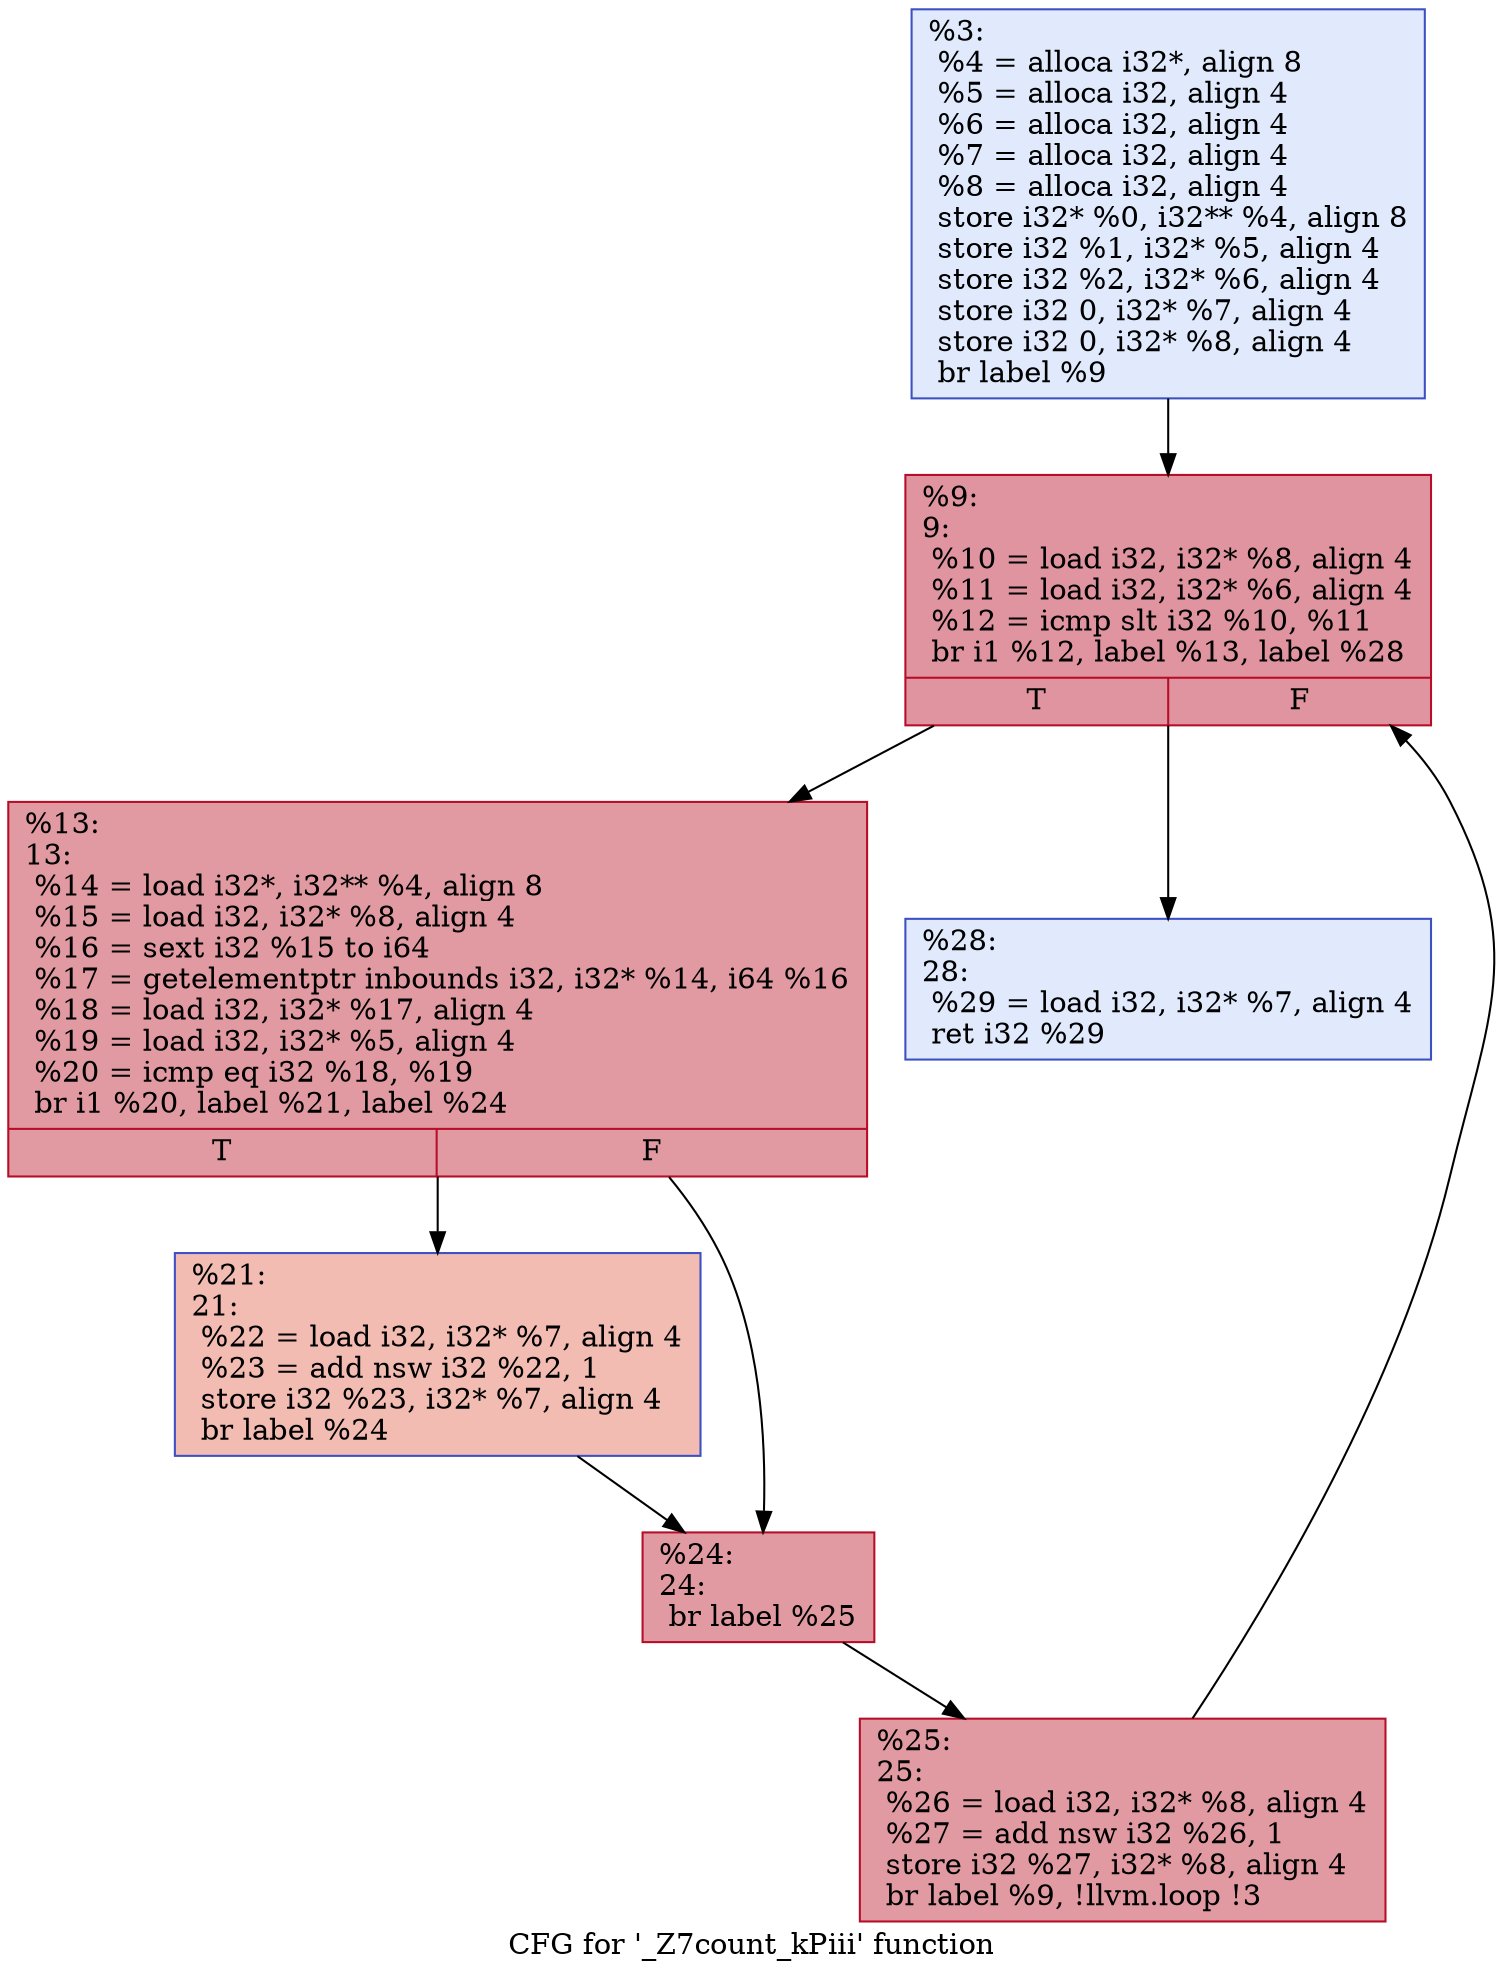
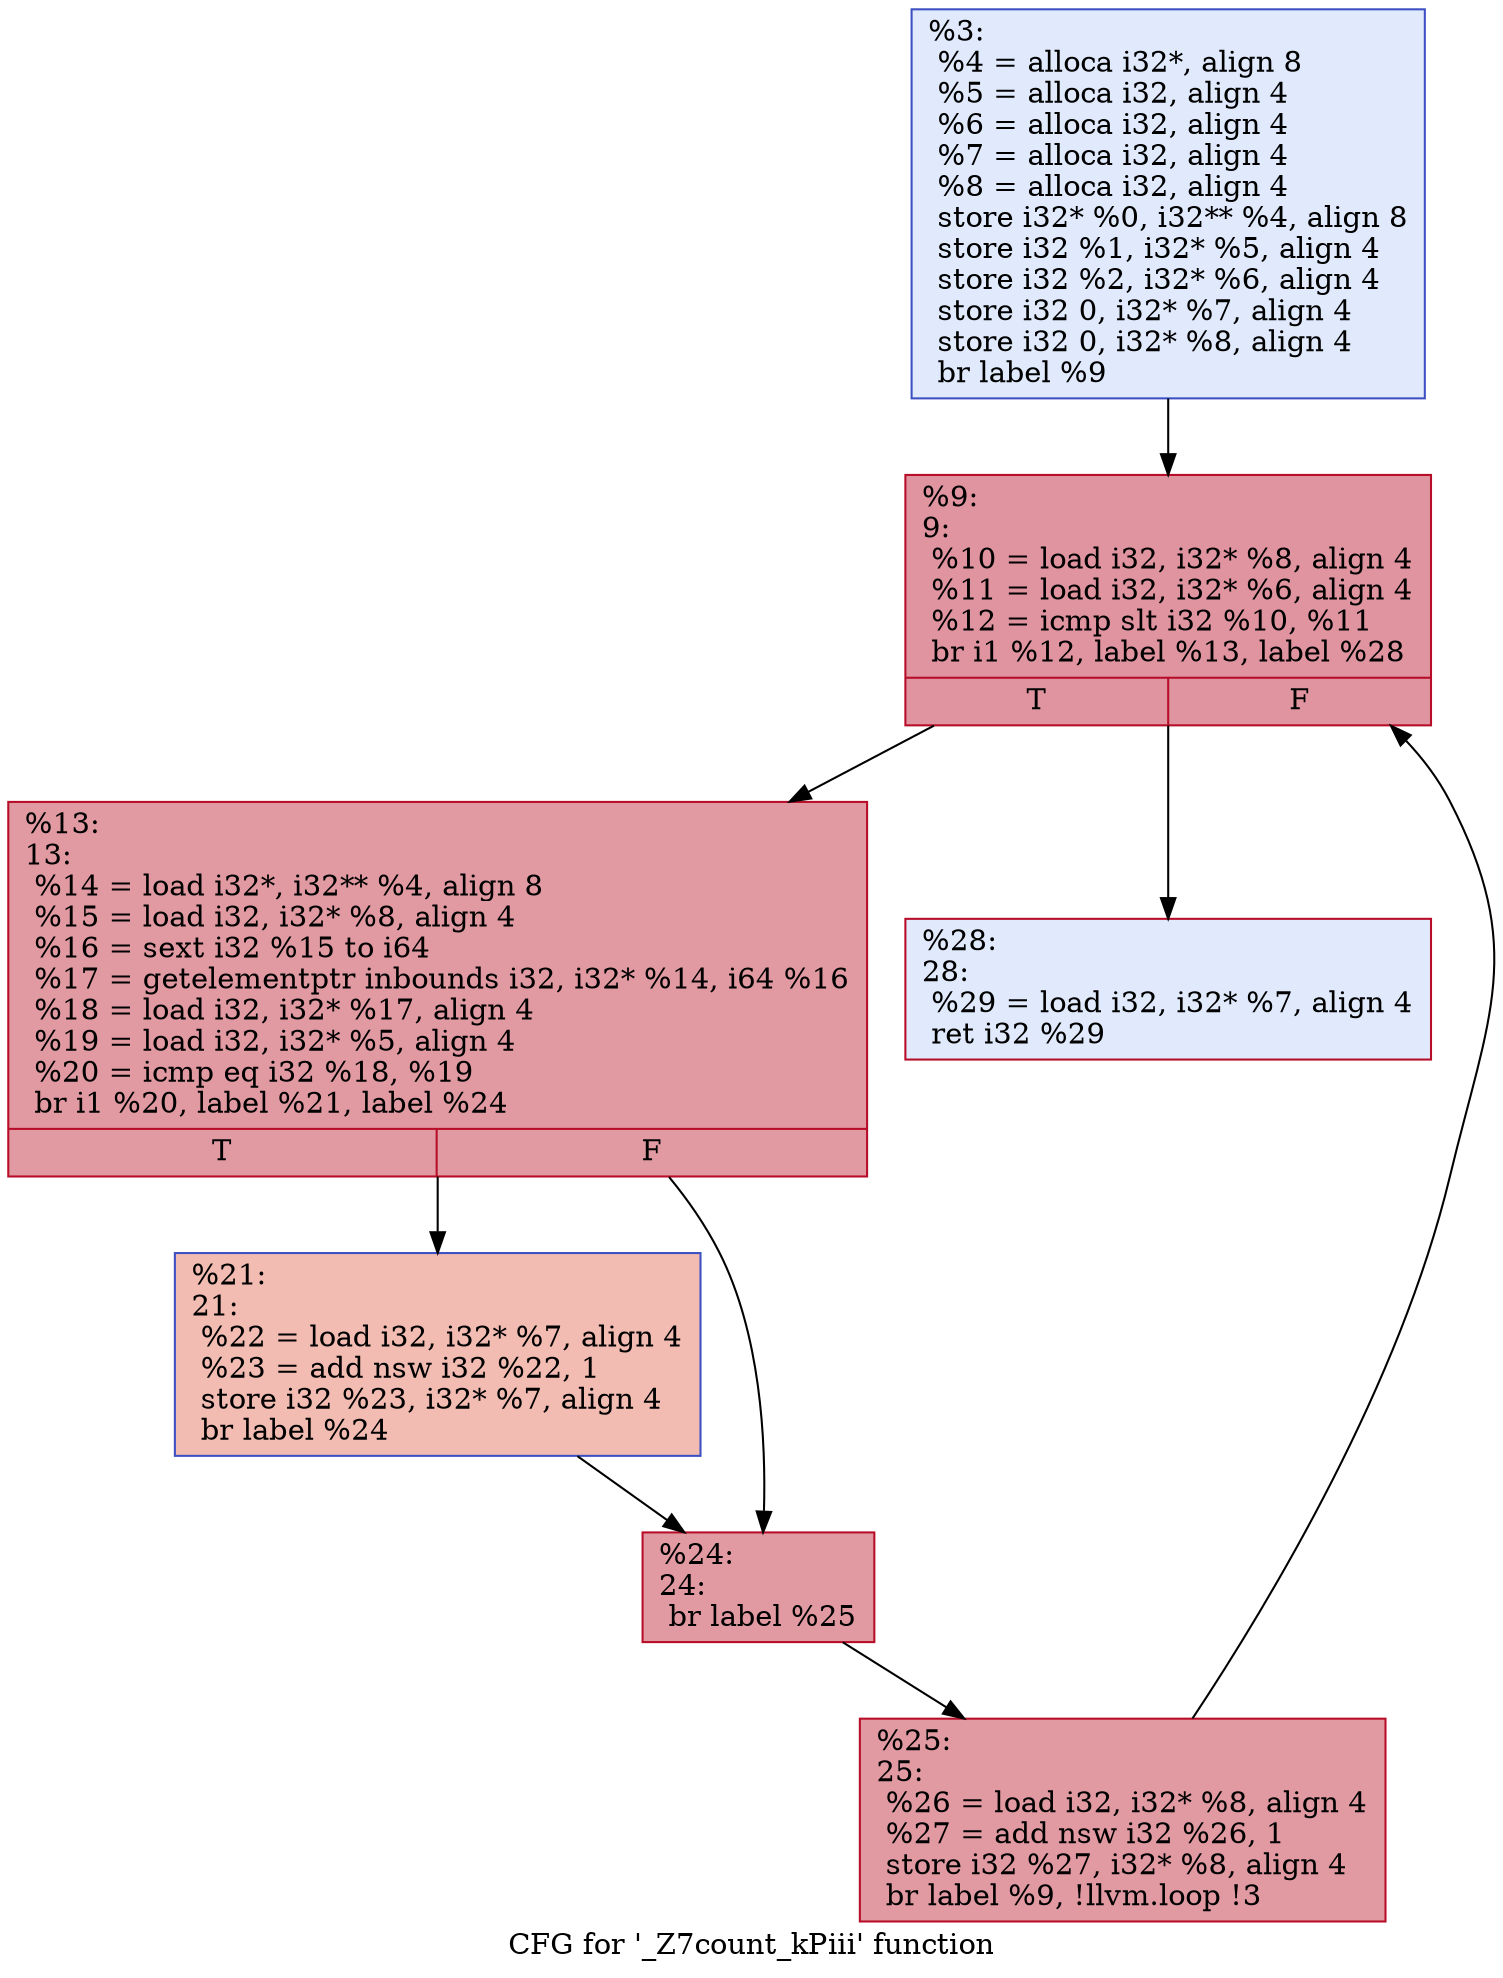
node "%28:": color #3d50c3ff -> #b70d28ff
